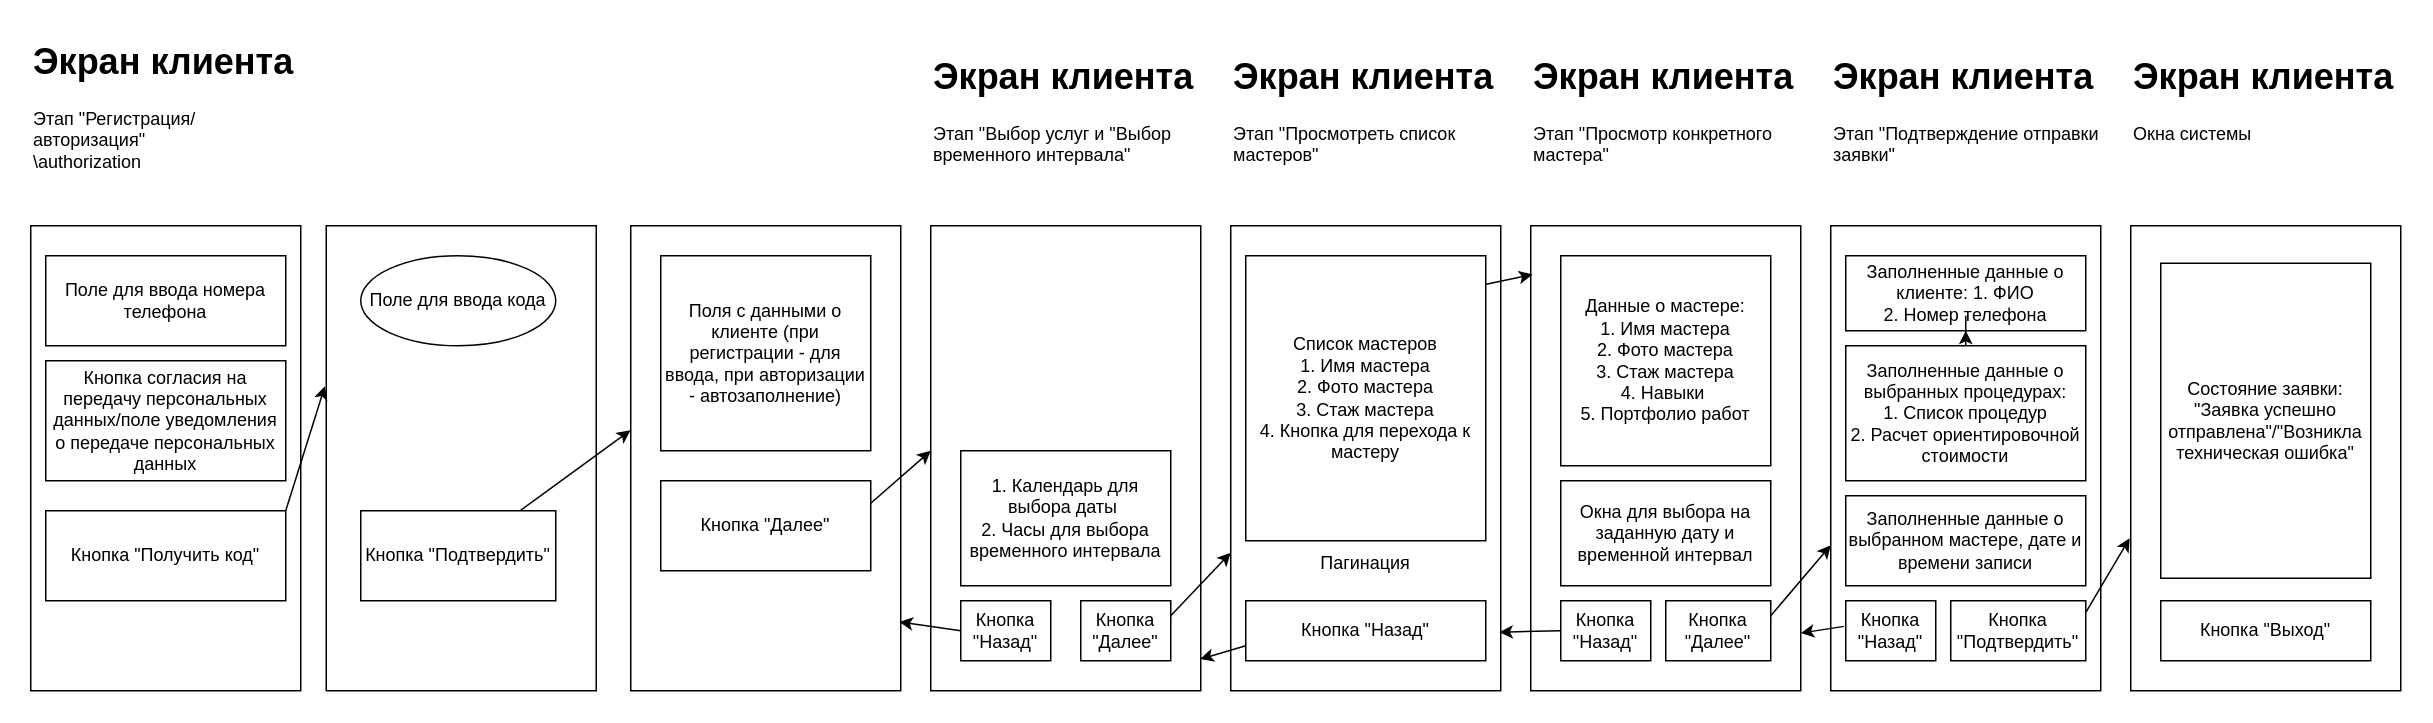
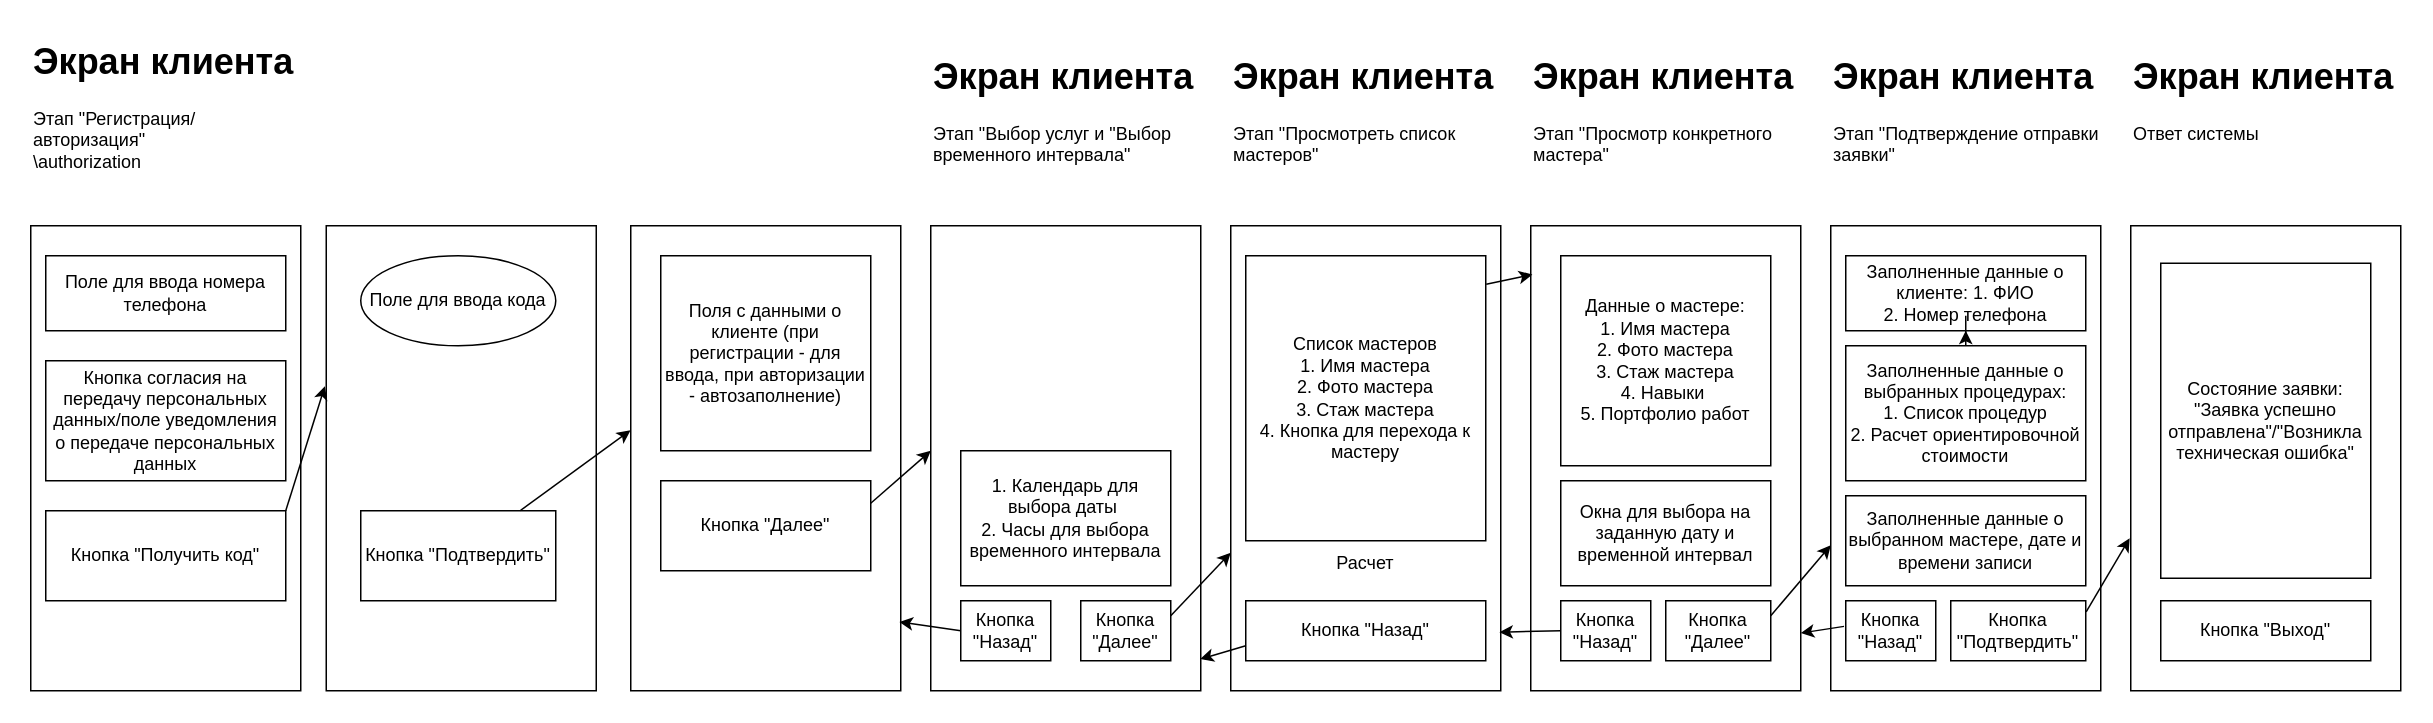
node "Экран клиента Окна системы": label "Экран клиента Окна системы" -> "Экран клиента Ответ системы"
node "Поле для ввода номера телефона": size 240x90 -> 240x75
node "Пагинация": label "Пагинация" -> "Расчет"
